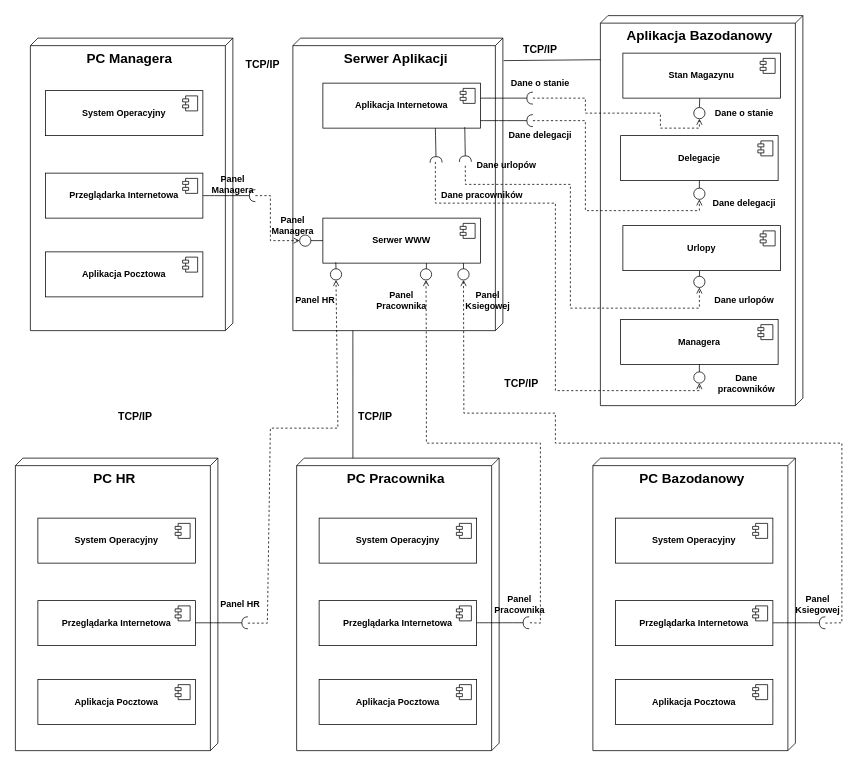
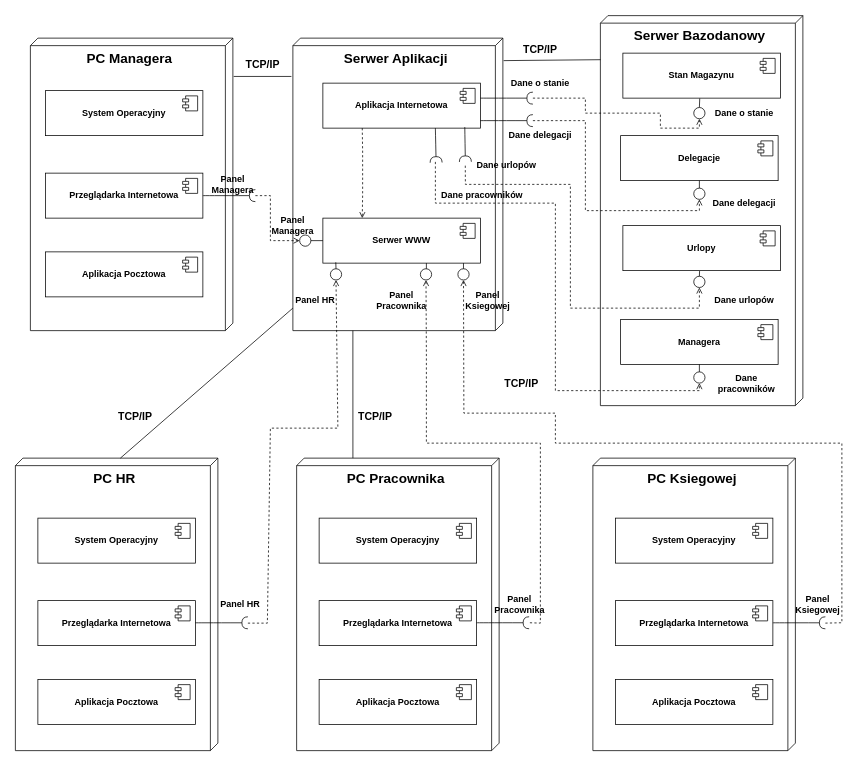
node "Aplikacja Bazodanowy": label "Aplikacja Bazodanowy" -> "Serwer Bazodanowy"
edge "PC Managera" -- "Serwer Aplikacji": added
edge "Aplikacja Internetowa" -> "Serwer WWW": added
edge "Serwer Aplikacji" -- "PC HR": added
node "PC Bazodanowy": label "PC Bazodanowy" -> "PC Ksiegowej"
